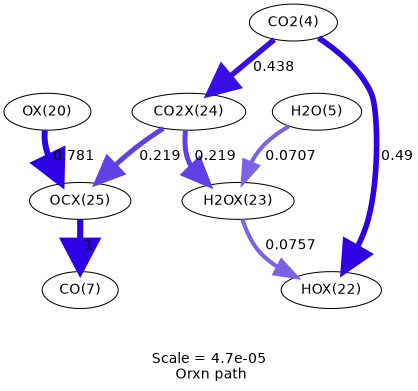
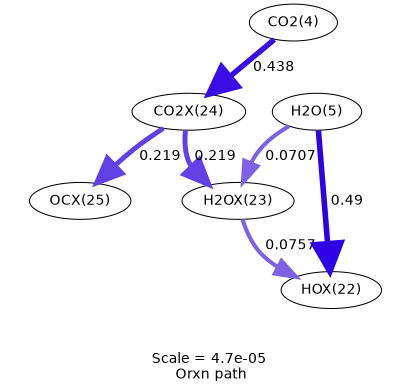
node "OX(20)": removed
edge "CO2(4)" -> "HOX(22)": now "H2O(5)" -> "HOX(22)"
node "CO(7)": removed
